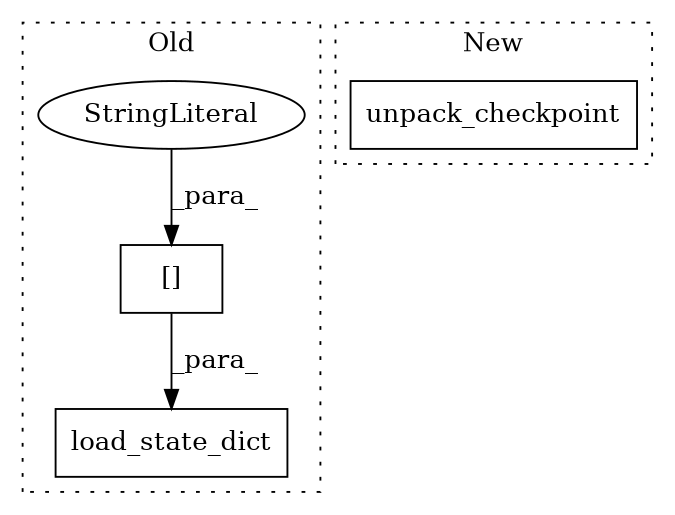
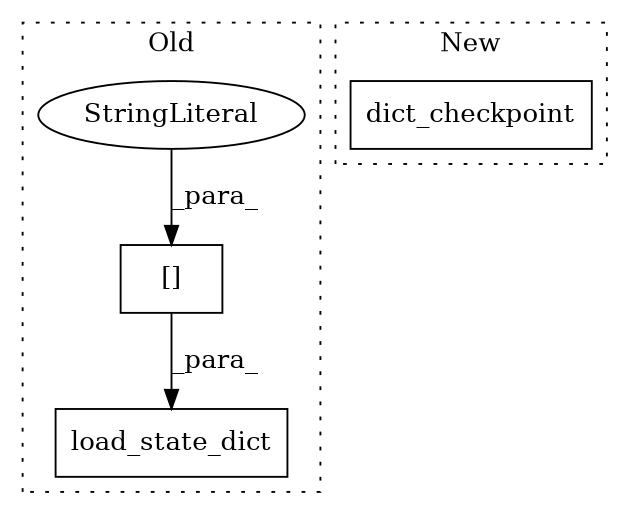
node "unpack_checkpoint": label "unpack_checkpoint" -> "dict_checkpoint"
